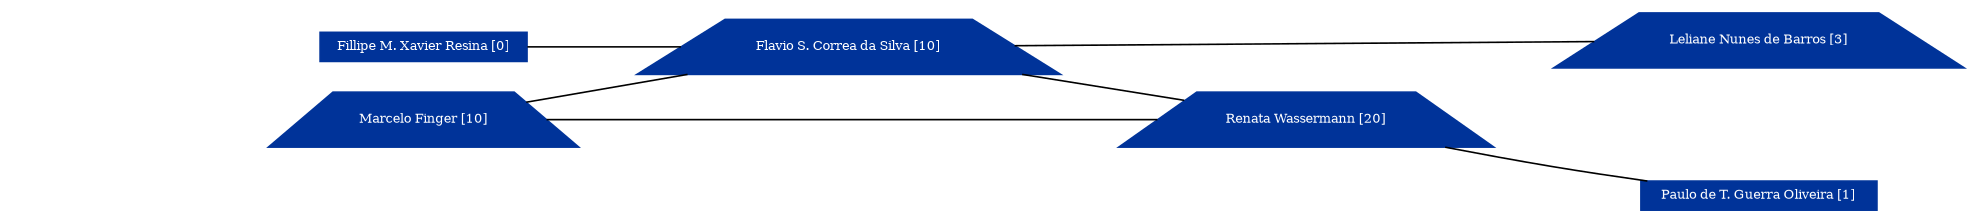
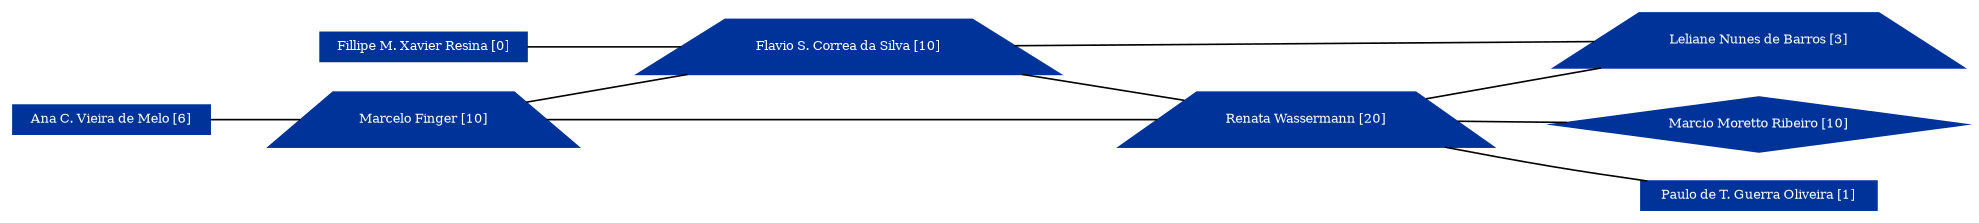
edge "Leliane Nunes de Barros [3]" -- "Renata Wassermann [20]": added
node "Ana C. Vieira de Melo [6]": added
node "Marcio Moretto Ribeiro [10]": added
